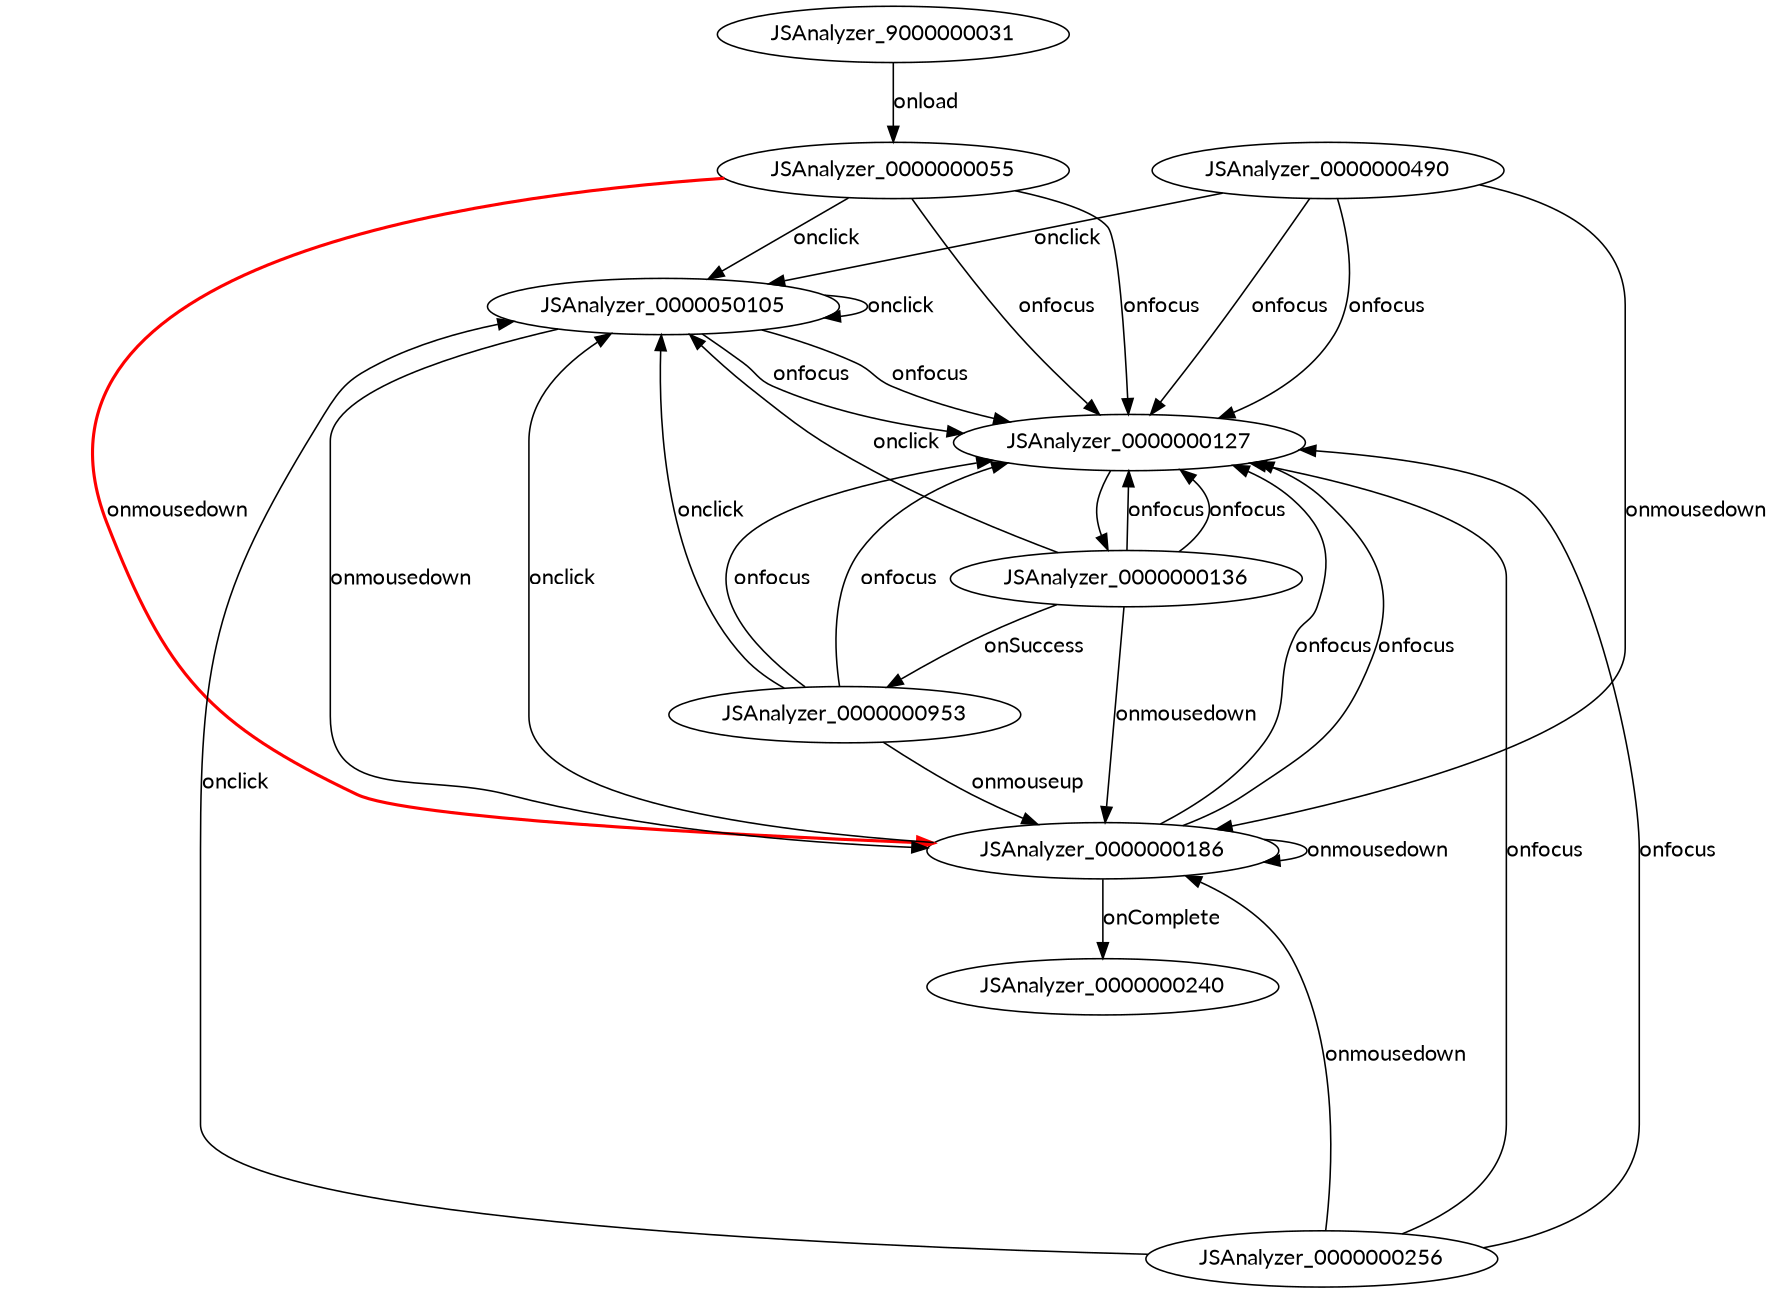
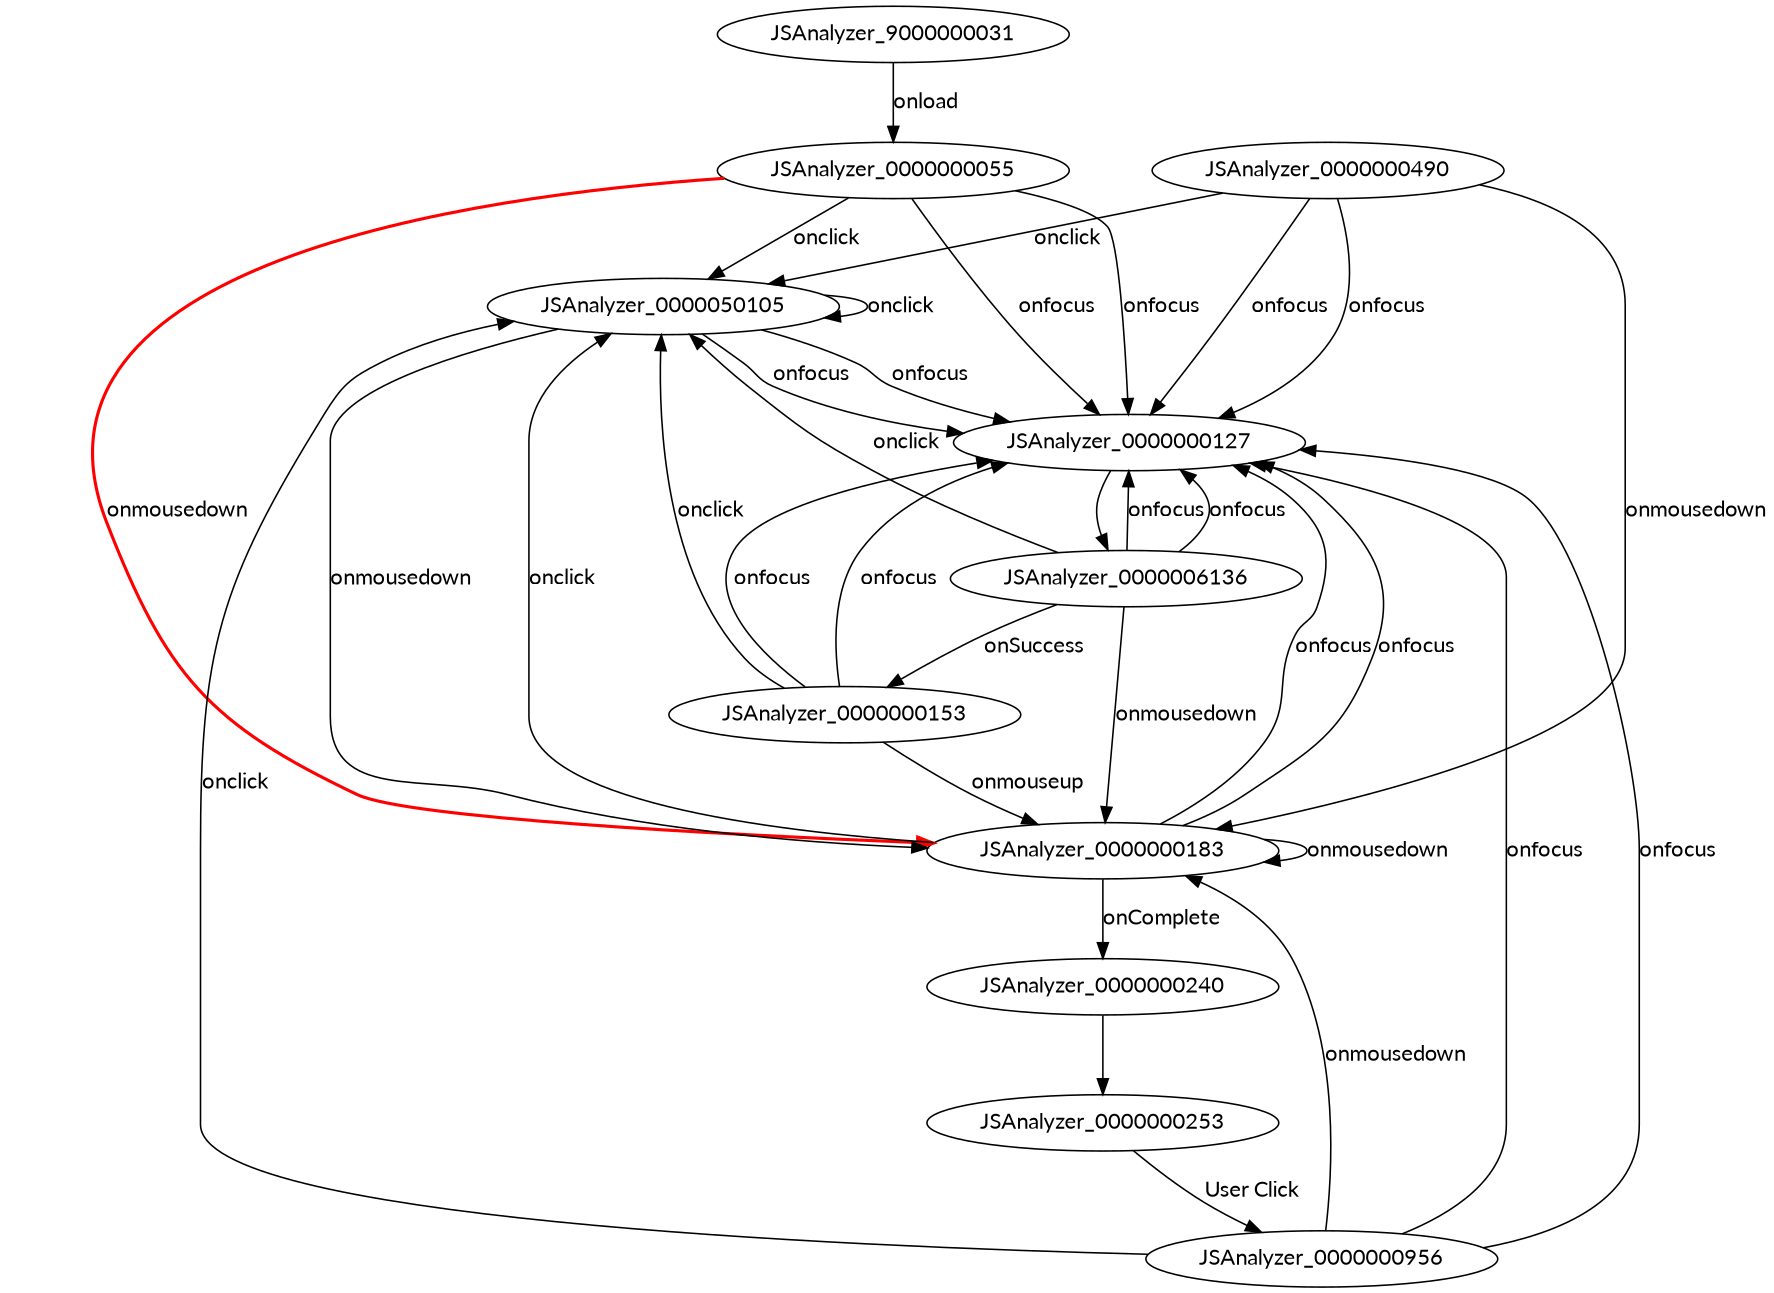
node "JSAnalyzer_0000000136": label "JSAnalyzer_0000000136" -> "JSAnalyzer_0000006136"
node "JSAnalyzer_0000000953": label "JSAnalyzer_0000000953" -> "JSAnalyzer_0000000153"
node "JSAnalyzer_0000000186": label "JSAnalyzer_0000000186" -> "JSAnalyzer_0000000183"
node "JSAnalyzer_0000000253": added
node "JSAnalyzer_0000000256": label "JSAnalyzer_0000000256" -> "JSAnalyzer_0000000956"
